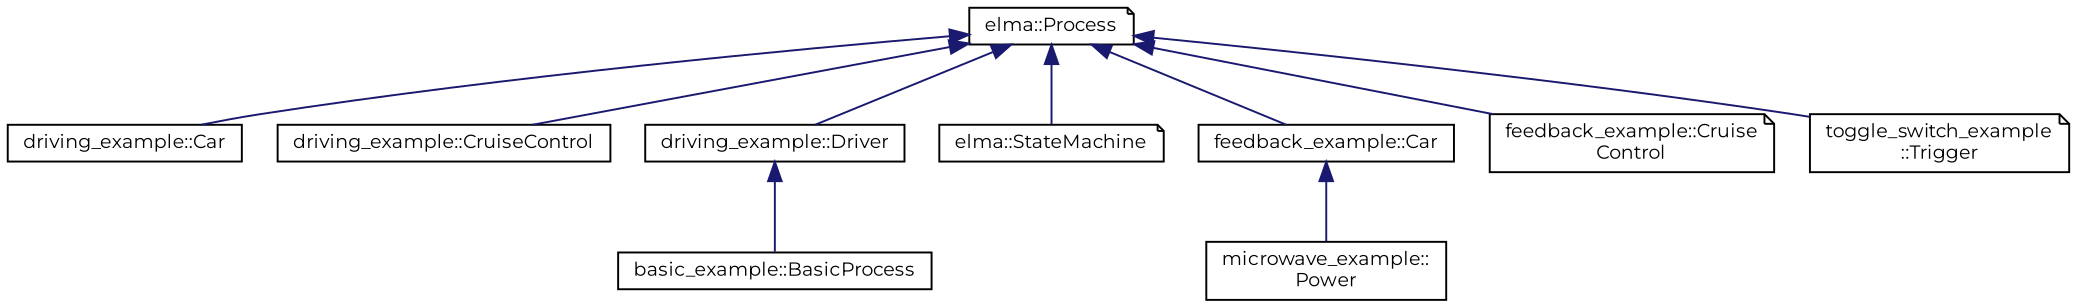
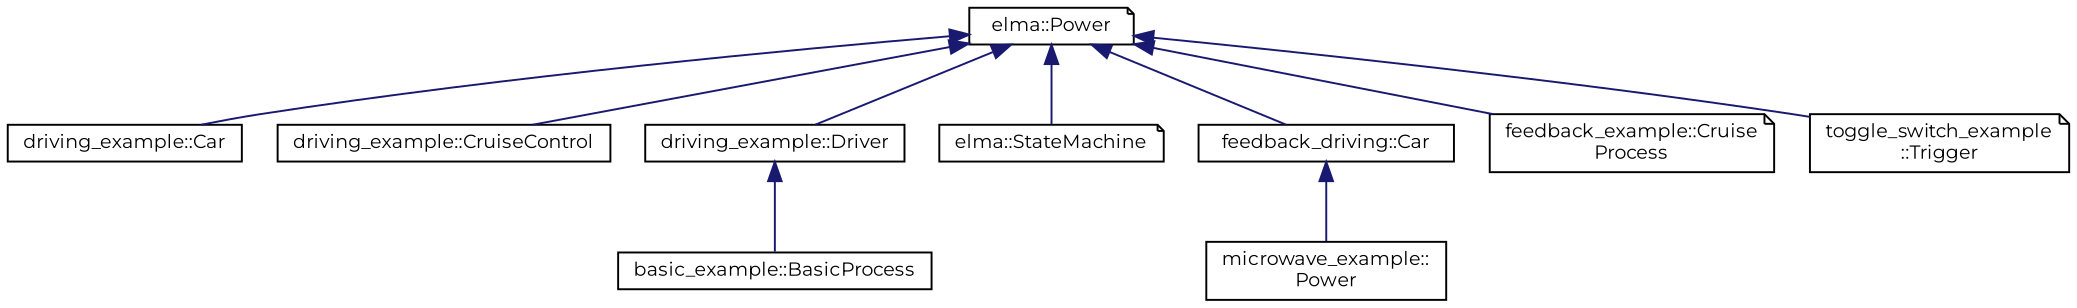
node "elma::Process": label "elma::Process" -> "elma::Power"
node "feedback_example::Car": label "feedback_example::Car" -> "feedback_driving::Car"
node "feedback_example::Cruise Control": label "feedback_example::Cruise Control" -> "feedback_example::Cruise Process"
